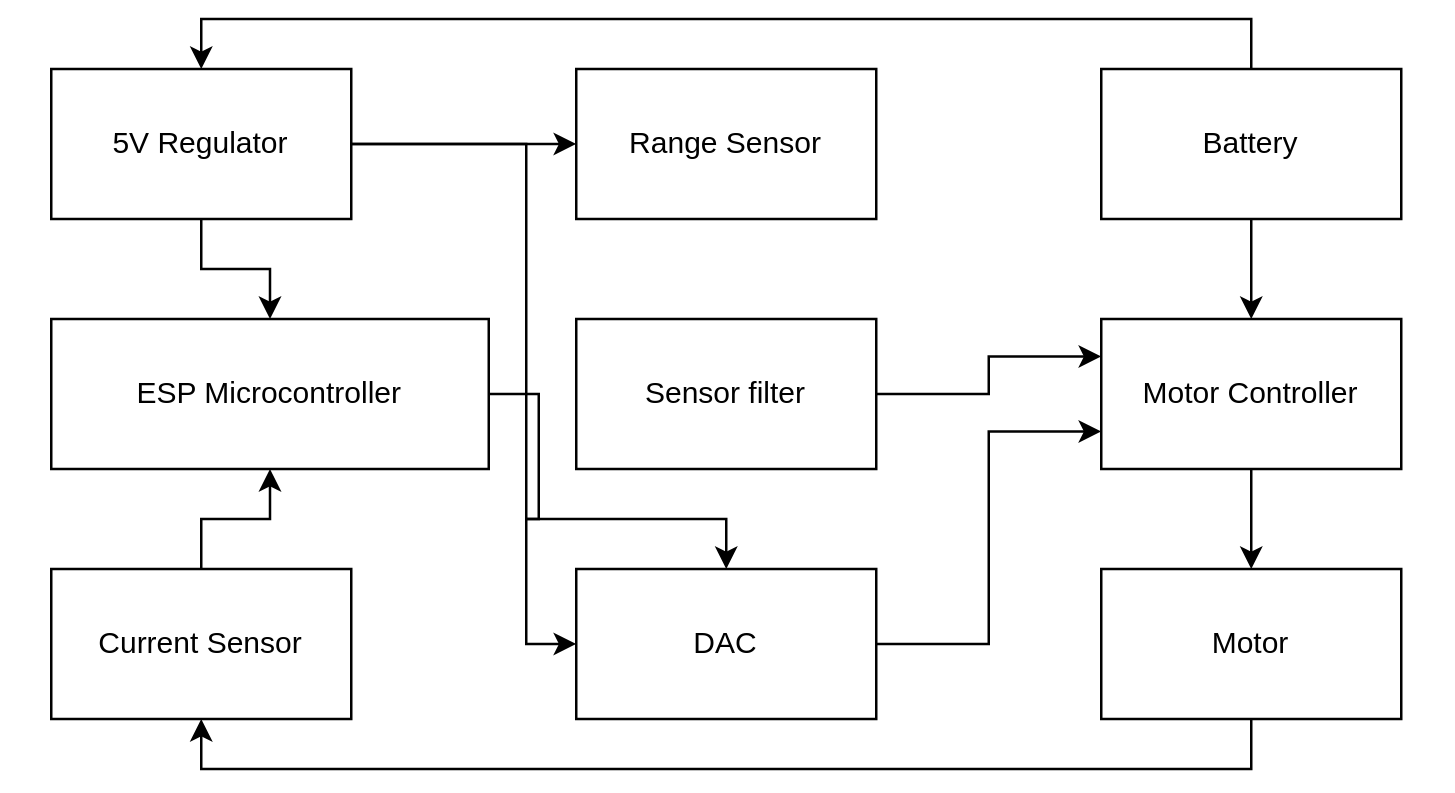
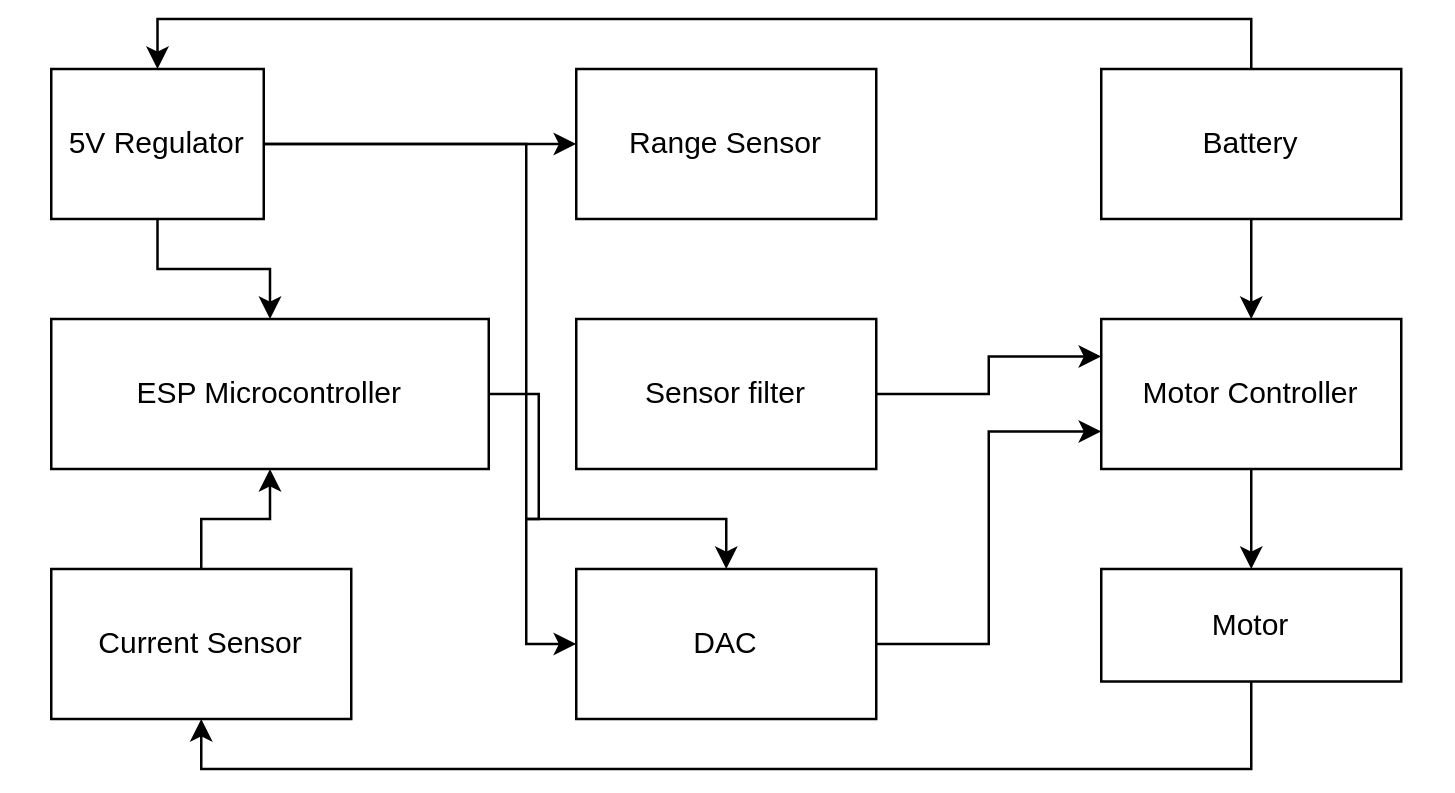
node "5V Regulator": size 300x150 -> 213x150
node "Motor": size 300x150 -> 300x113
